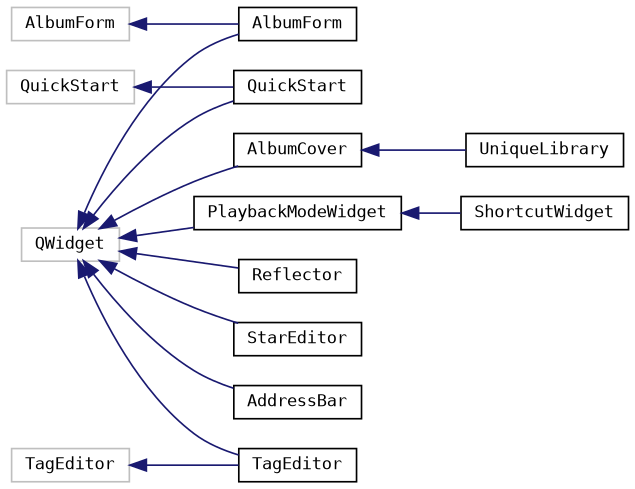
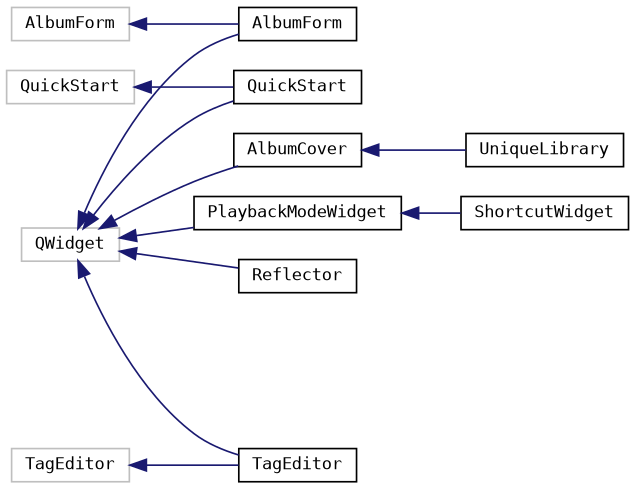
node "StarEditor": removed
node "AddressBar": removed
